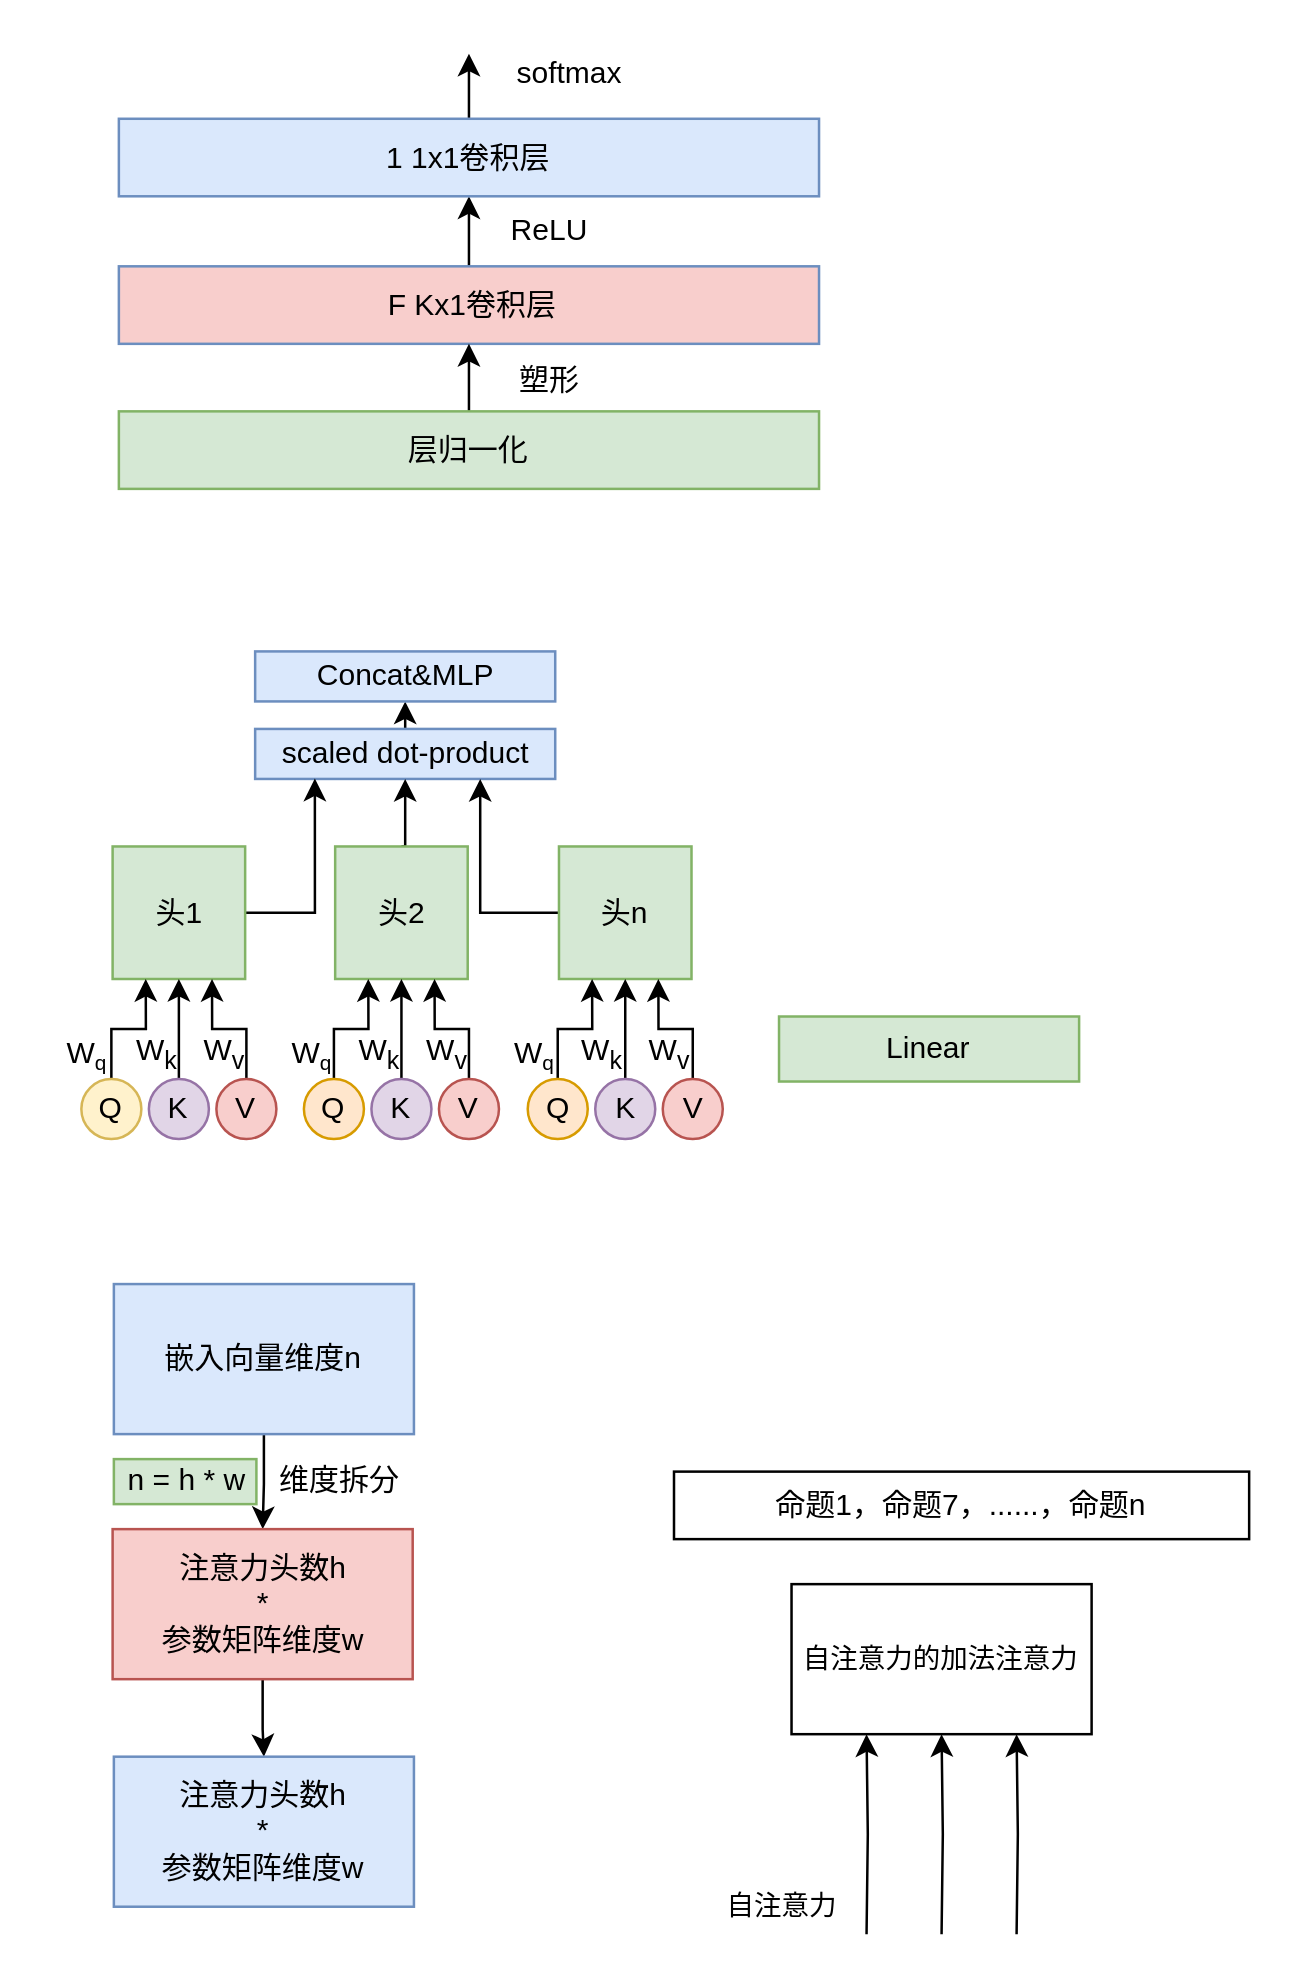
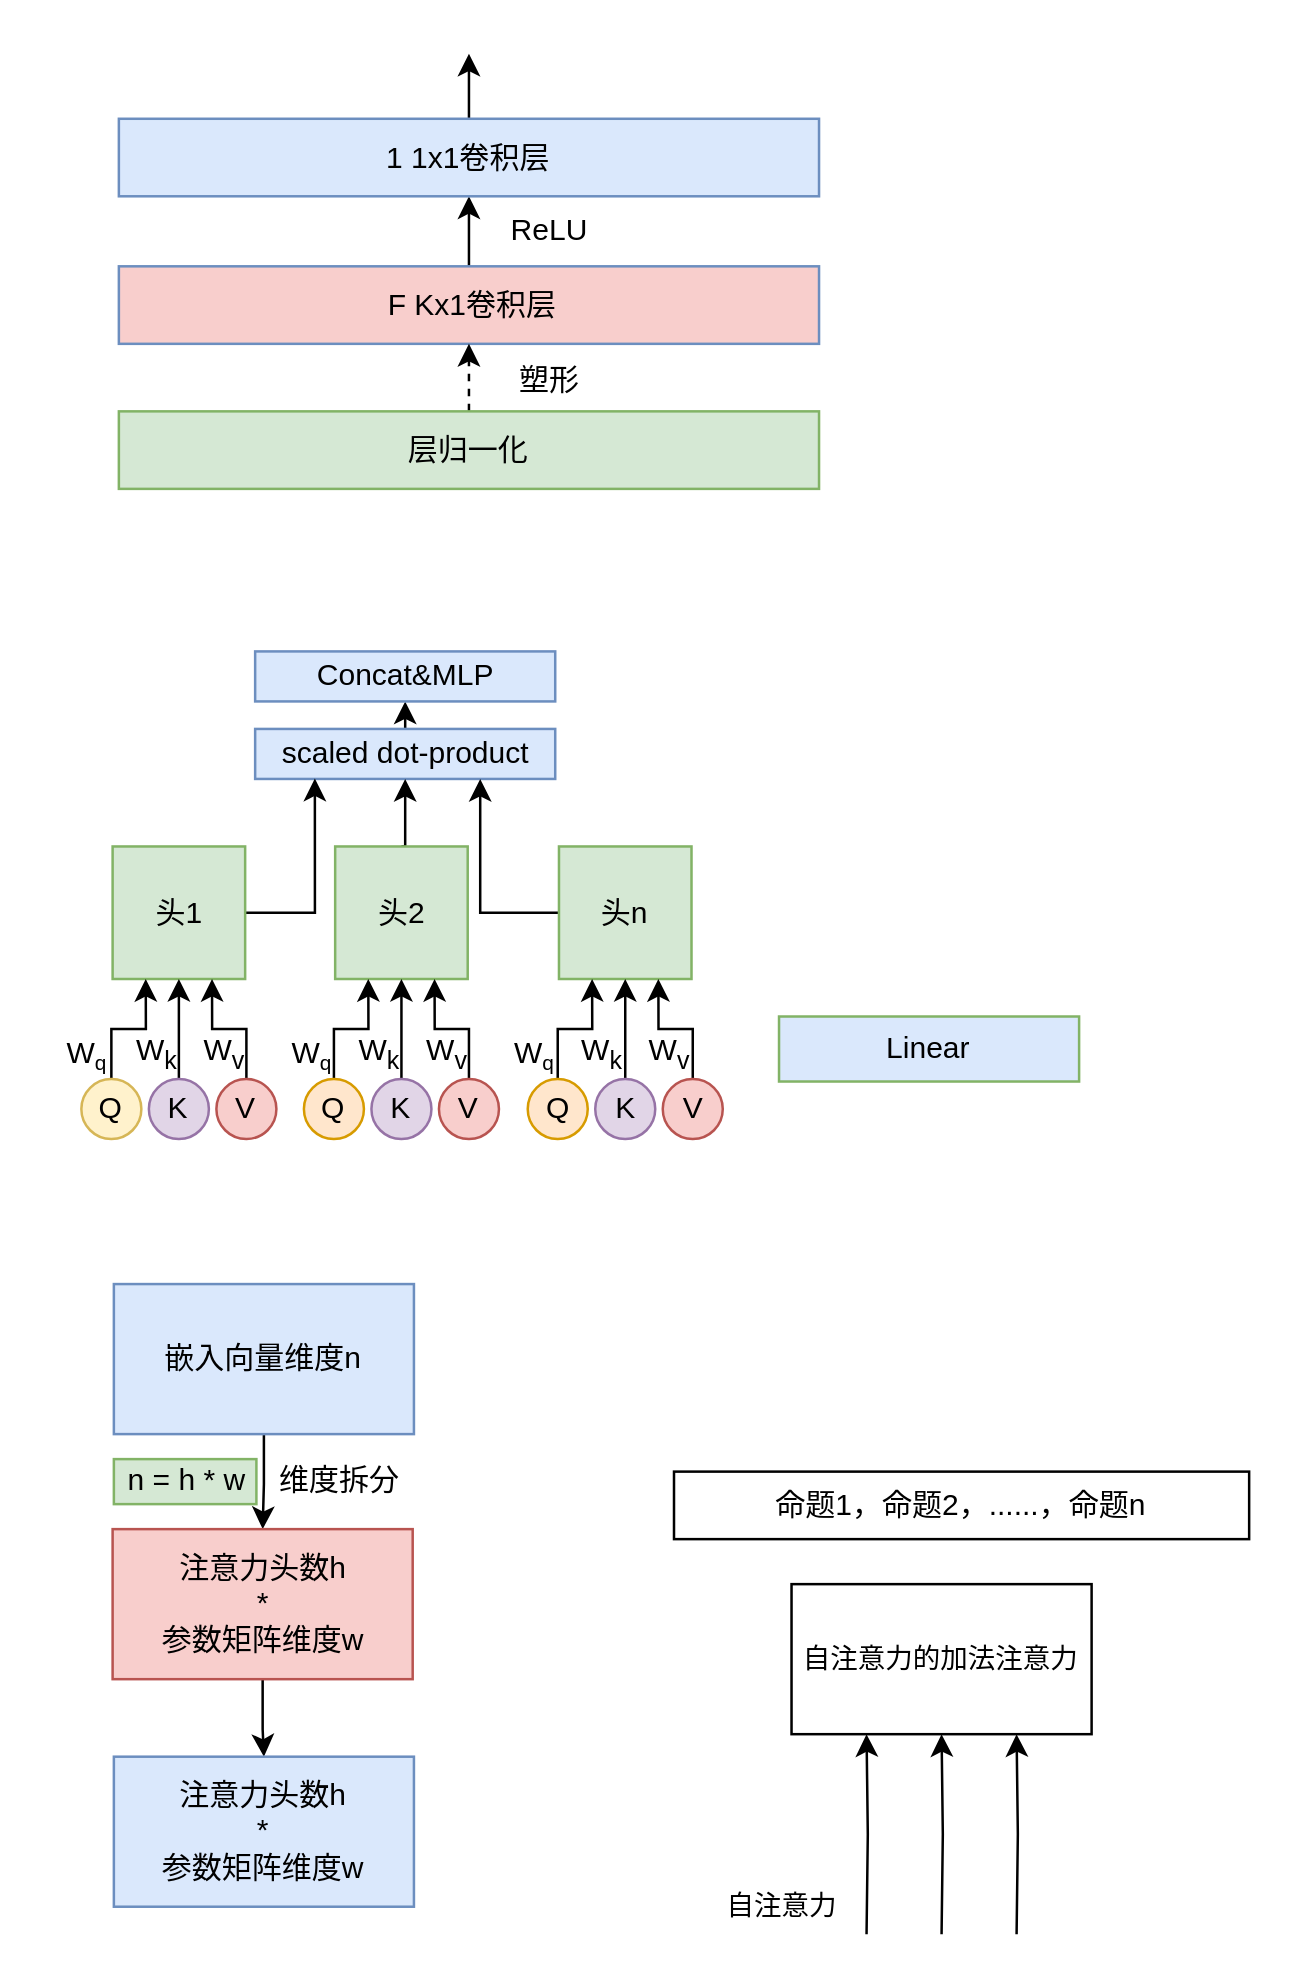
node "softmax": removed
edge "层归一化" -> "F Kx1卷积层": style solid -> dashed
node "Linear": fillcolor #d5e8d4 -> #dae8fc
node "命题1，命题7，......，命题n": label "命题1，命题7，......，命题n" -> "命题1，命题2，......，命题n"
